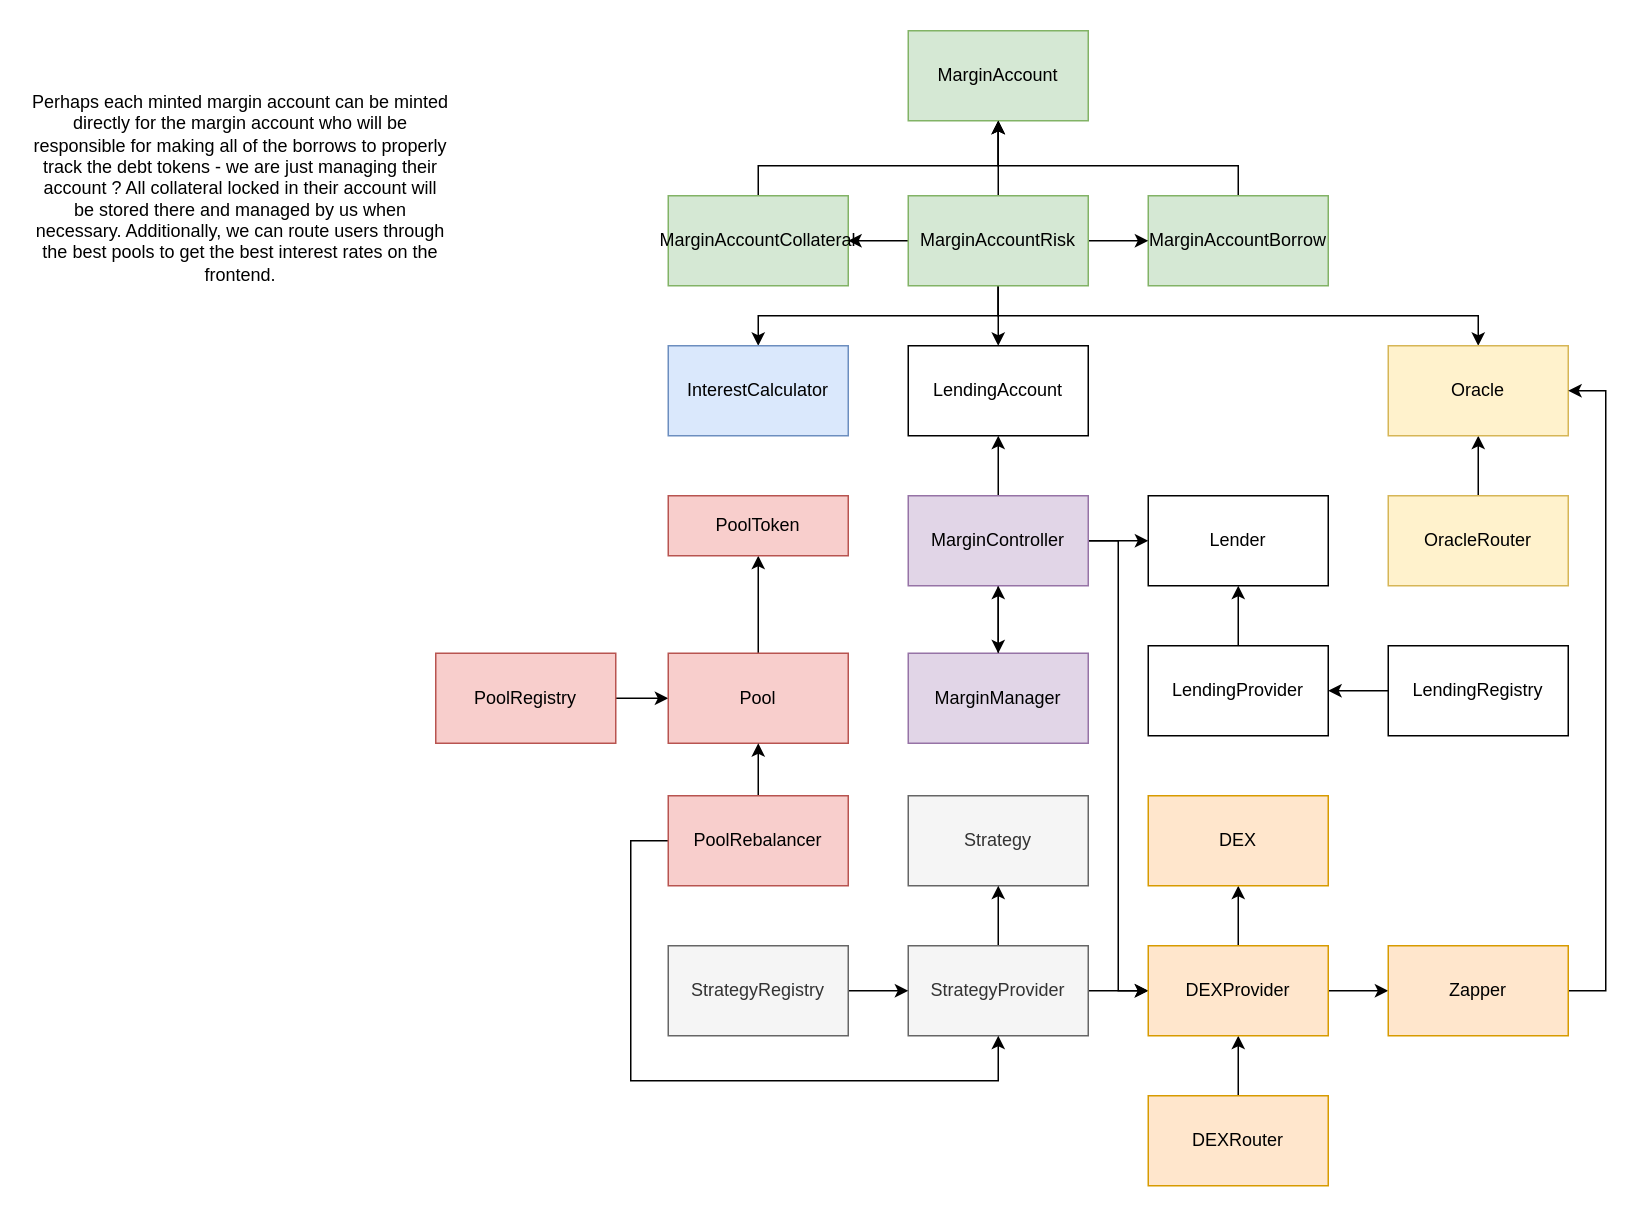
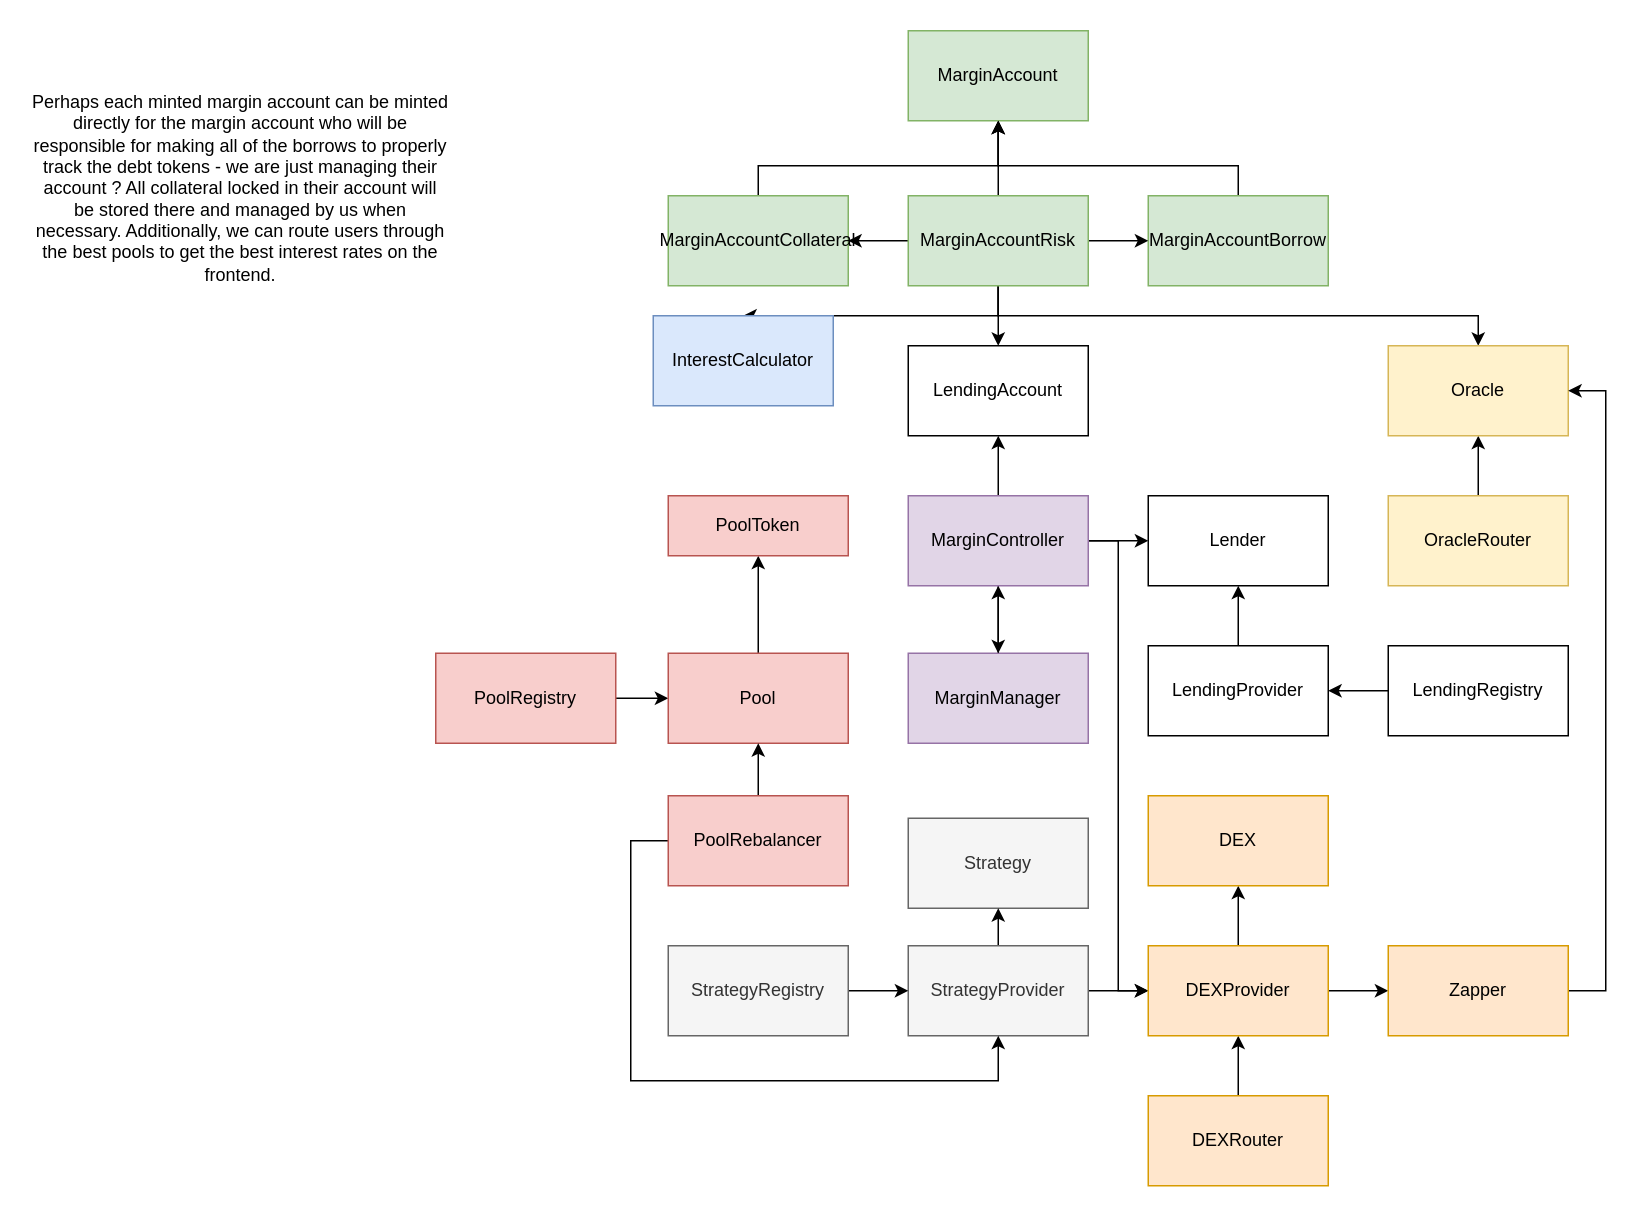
node "InterestCalculator": moved (758, 391) -> (743, 361)
node "Strategy": moved (998, 841) -> (998, 863)
